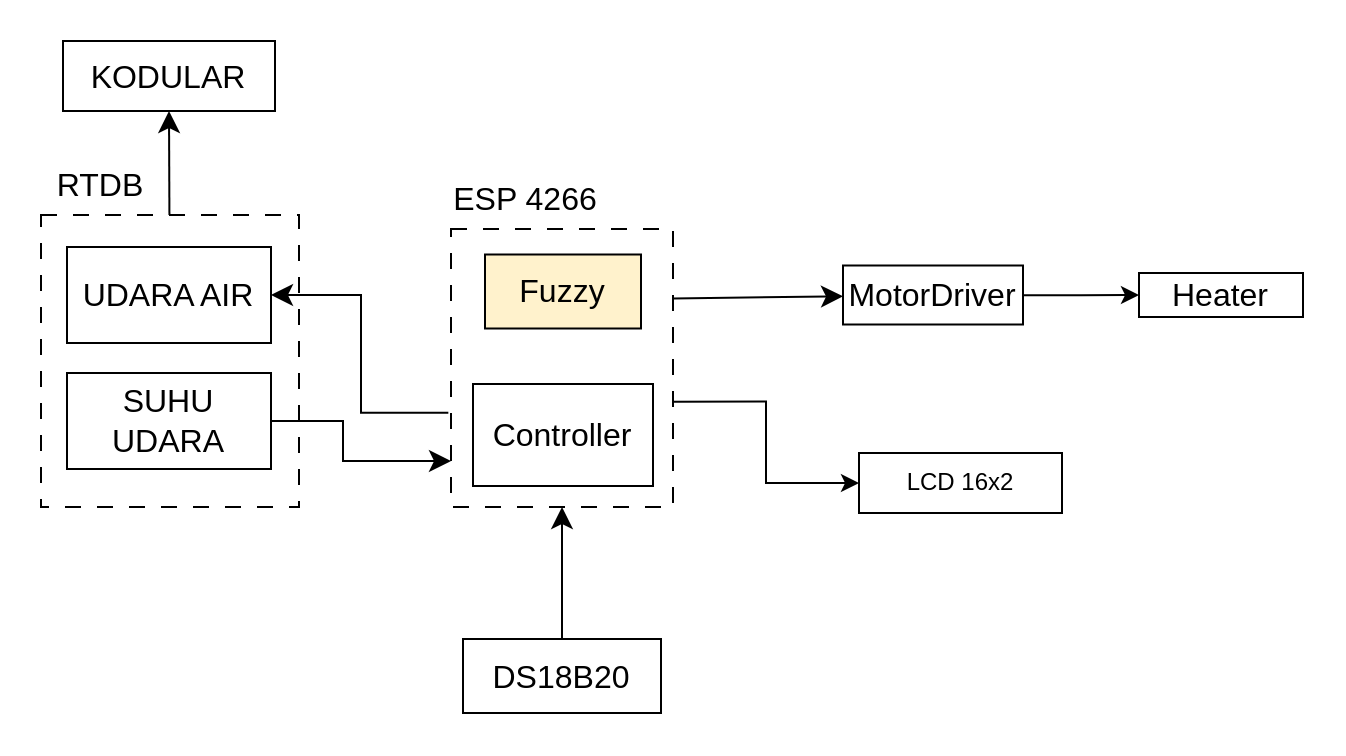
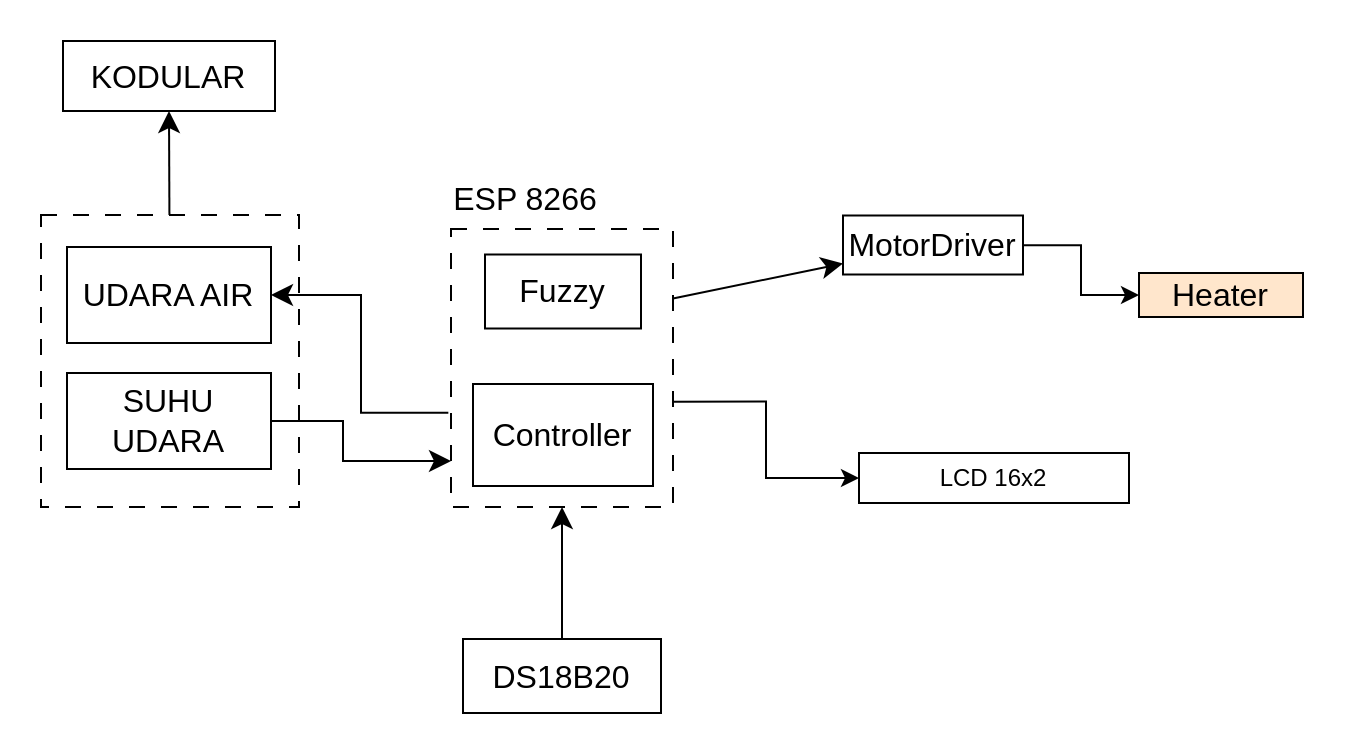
node "RTDB": removed
node "ESP 4266": label "ESP 4266" -> "ESP 8266"
node "Fuzzy": fillcolor #fff2cc -> #ffffff
node "MotorDriver": moved (933, 295) -> (933, 245)
node "Heater": fillcolor #ffffff -> #ffe6cc
node "LCD 16x2": size 203x60 -> 270x50
